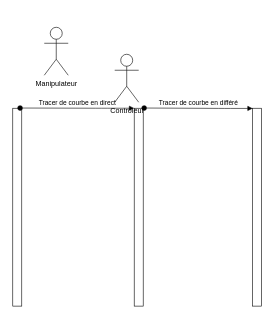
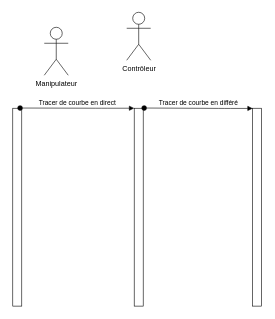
node "Contrôleur": moved (127, 78) -> (139, 36)
